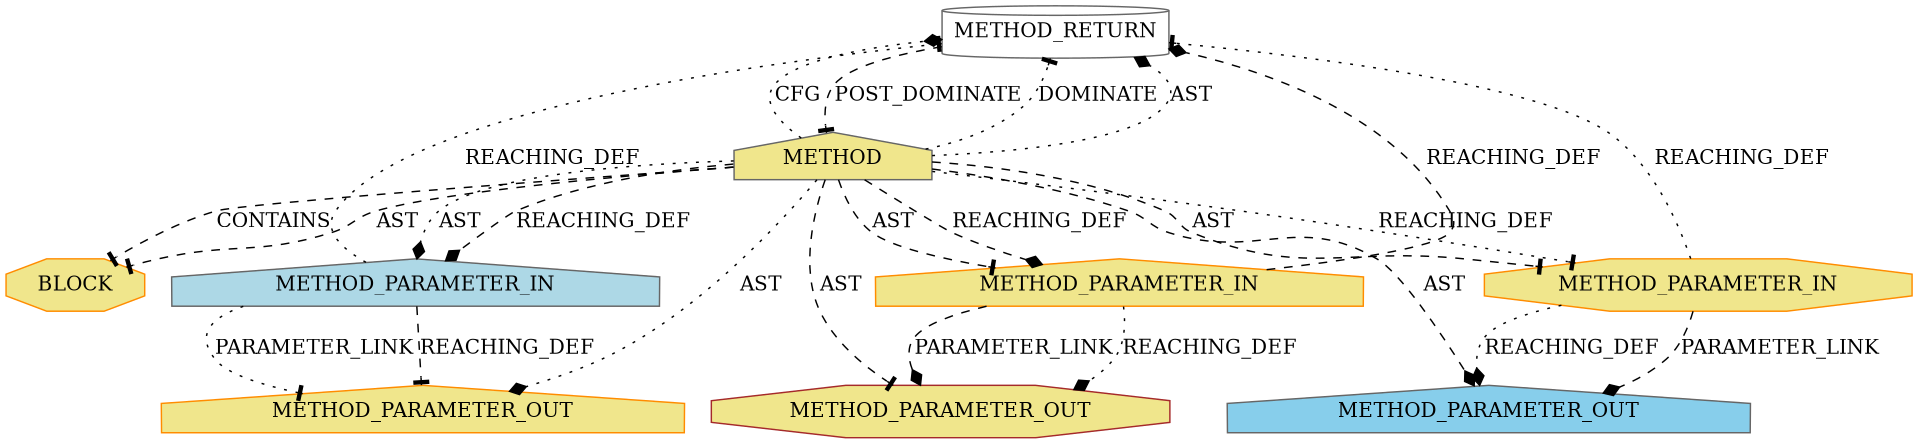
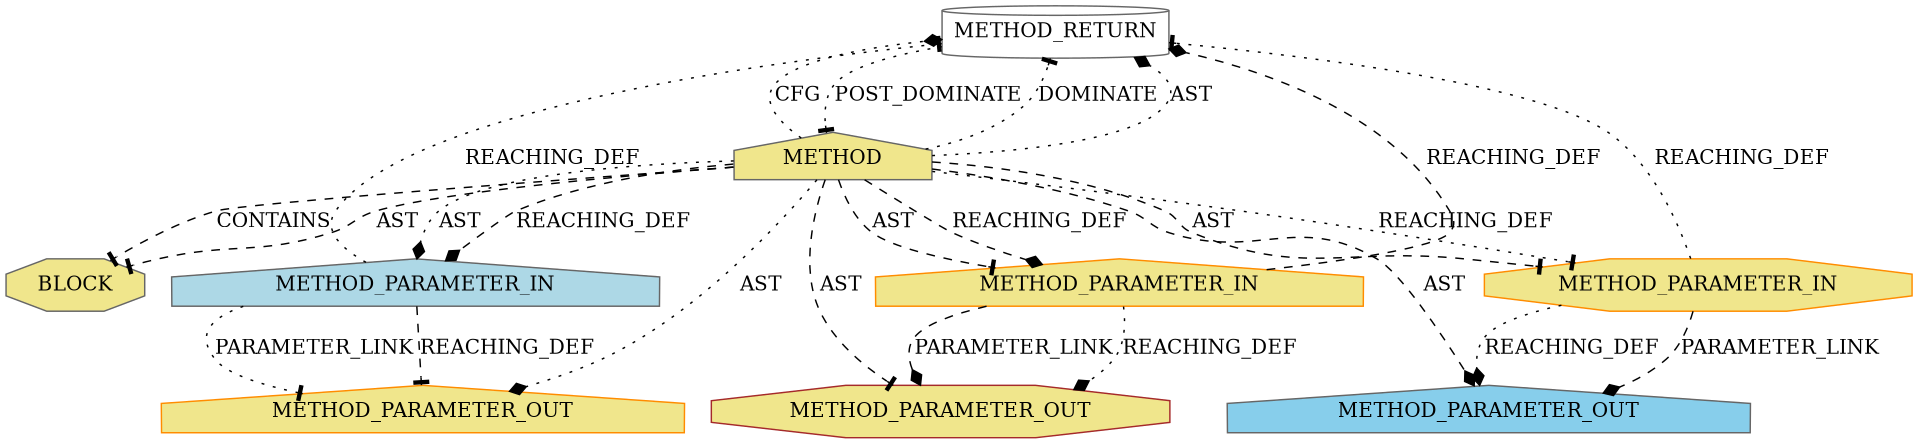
edge "METHOD_RETURN" -> "METHOD": style dashed -> dotted
node "BLOCK": color darkorange -> gray40
